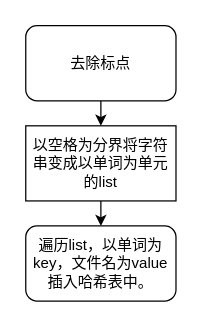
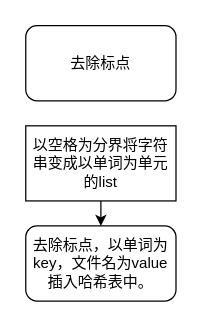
edge "去除标点" -> "以空格为分界将字符串变成以单词为单元的list": removed
node "遍历list，以单词为key，文件名为value插入哈希表中。": label "遍历list，以单词为key，文件名为value插入哈希表中。" -> "去除标点，以单词为key，文件名为value插入哈希表中。"
